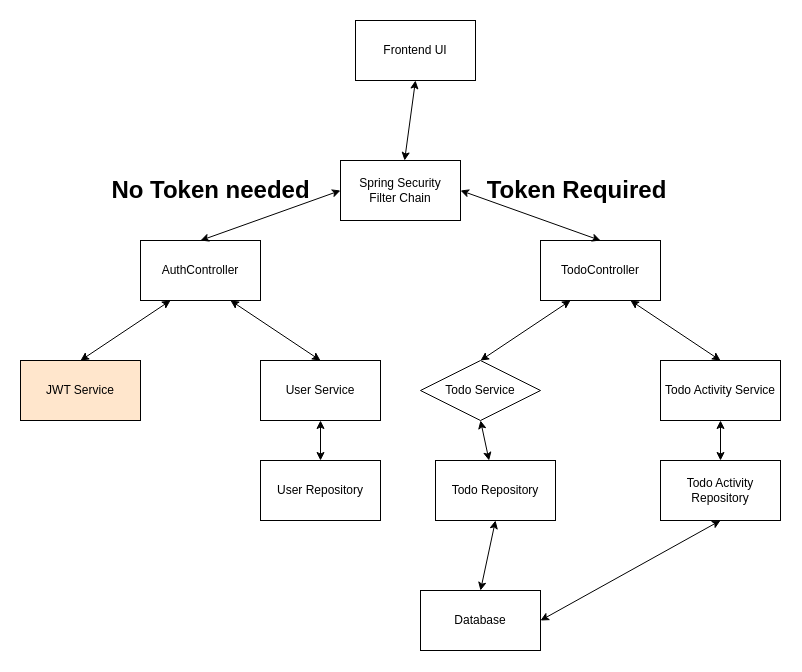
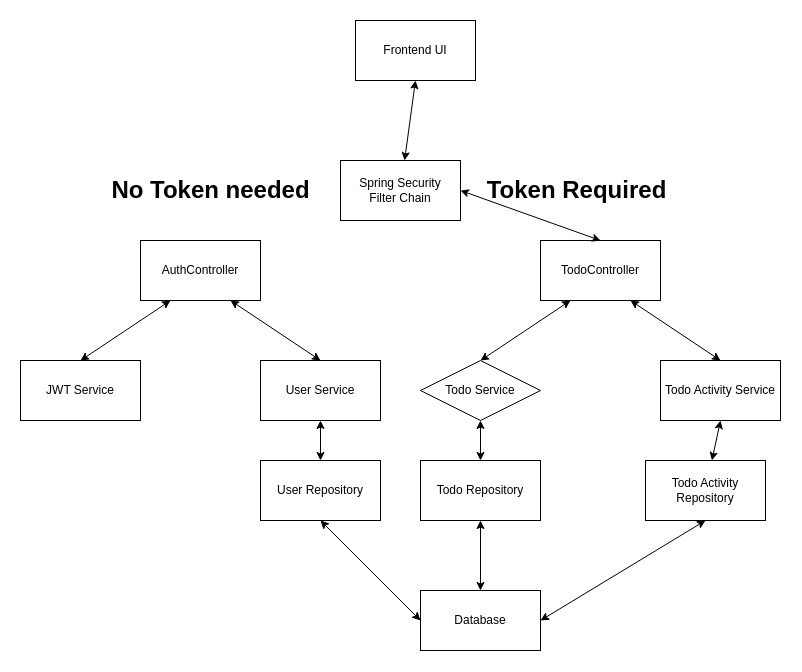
edge "Spring Security Filter Chain" -- "AuthController": removed
node "JWT Service": fillcolor #ffe6cc -> #ffffff
node "Todo Repository": moved (496, 491) -> (481, 491)
node "Todo Activity Repository": moved (721, 491) -> (706, 491)
edge "User Repository" -- "Database": added
